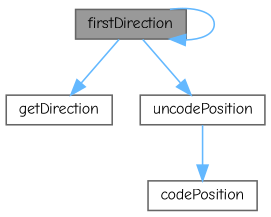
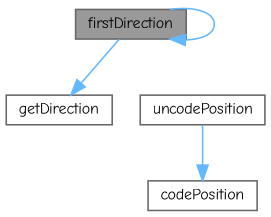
edge "firstDirection" -> "uncodePosition": removed
